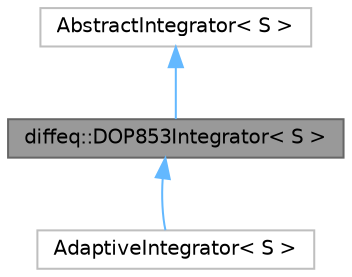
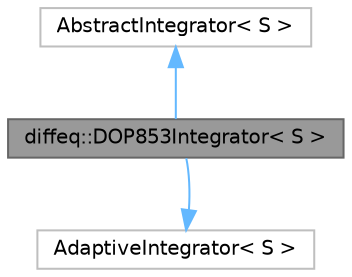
edge "AdaptiveIntegrator< S >" -> "diffeq::DOP853Integrator< S >": reversed
